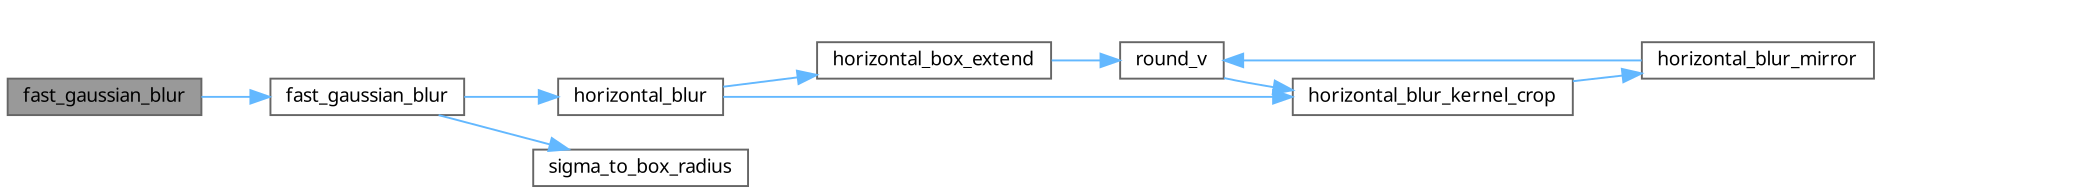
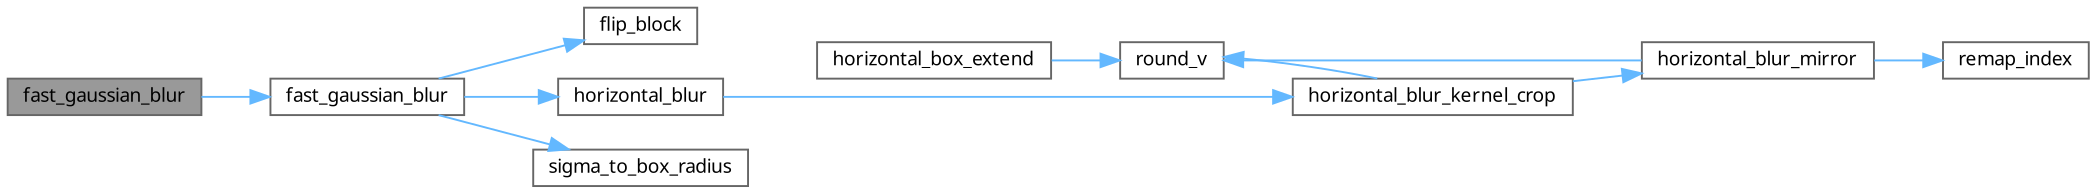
node "flip_block": added
node "remap_index": added
edge "horizontal_blur" -> "horizontal_box_extend": removed
edge "round_v" -> "horizontal_blur_kernel_crop": reversed
